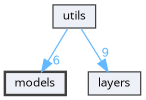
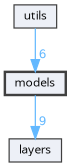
edge "utils" -> "layers": now "models" -> "layers"
